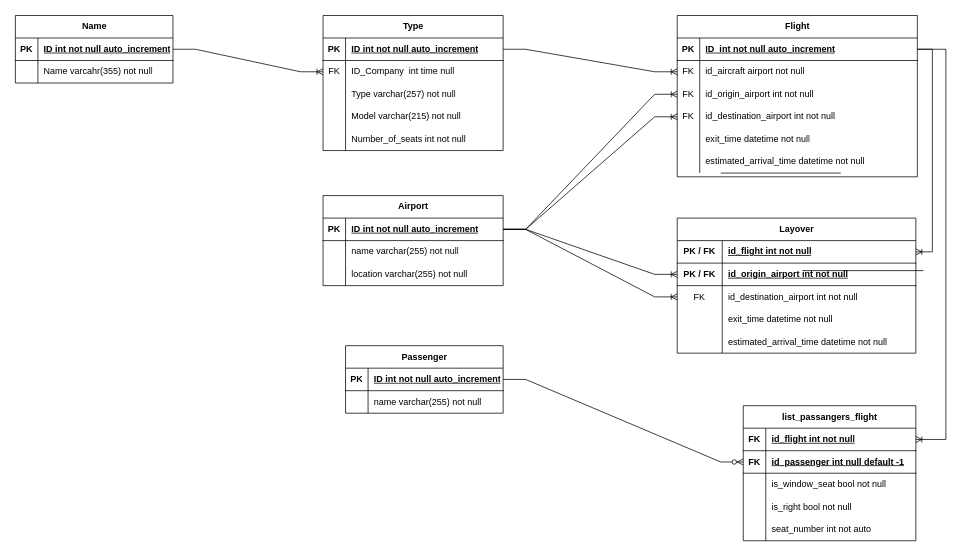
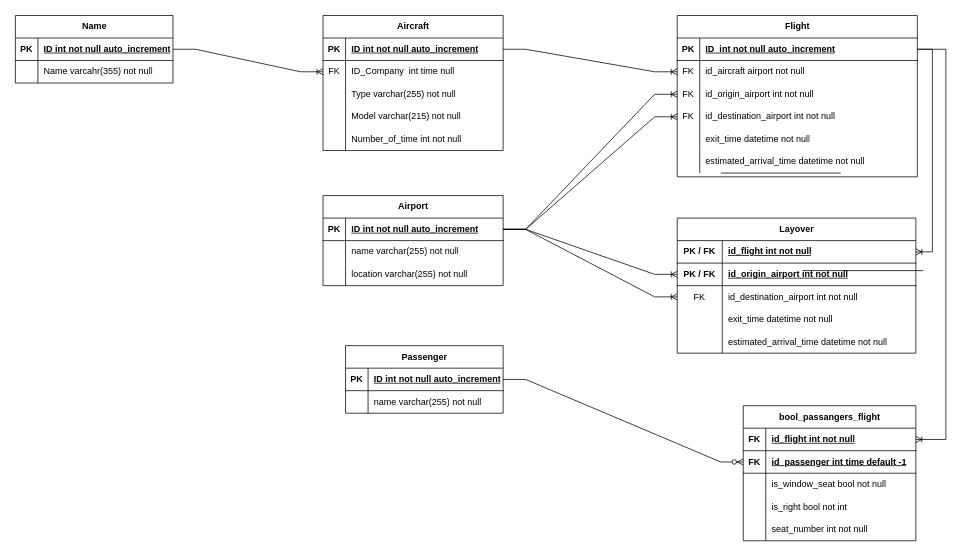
node "Type": label "Type" -> "Aircraft"
node "Type varchar(257) not null": label "Type varchar(257) not null" -> "Type varchar(255) not null"
node "Number_of_seats int not null": label "Number_of_seats int not null" -> "Number_of_time int not null"
node "list_passangers_flight": label "list_passangers_flight" -> "bool_passangers_flight"
node "id_passenger int null default -1": label "id_passenger int null default -1" -> "id_passenger int time default -1"
node "is_right bool not null": label "is_right bool not null" -> "is_right bool not int"
node "seat_number int not auto": label "seat_number int not auto" -> "seat_number int not null"
